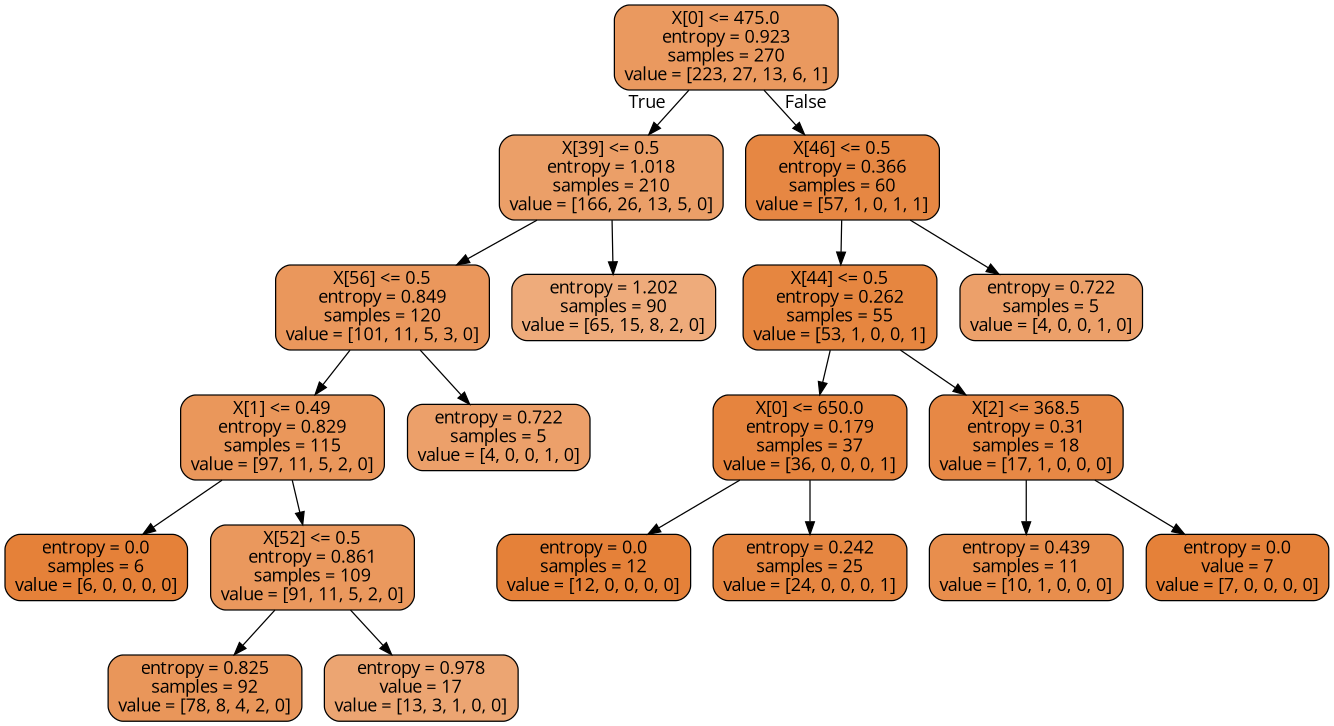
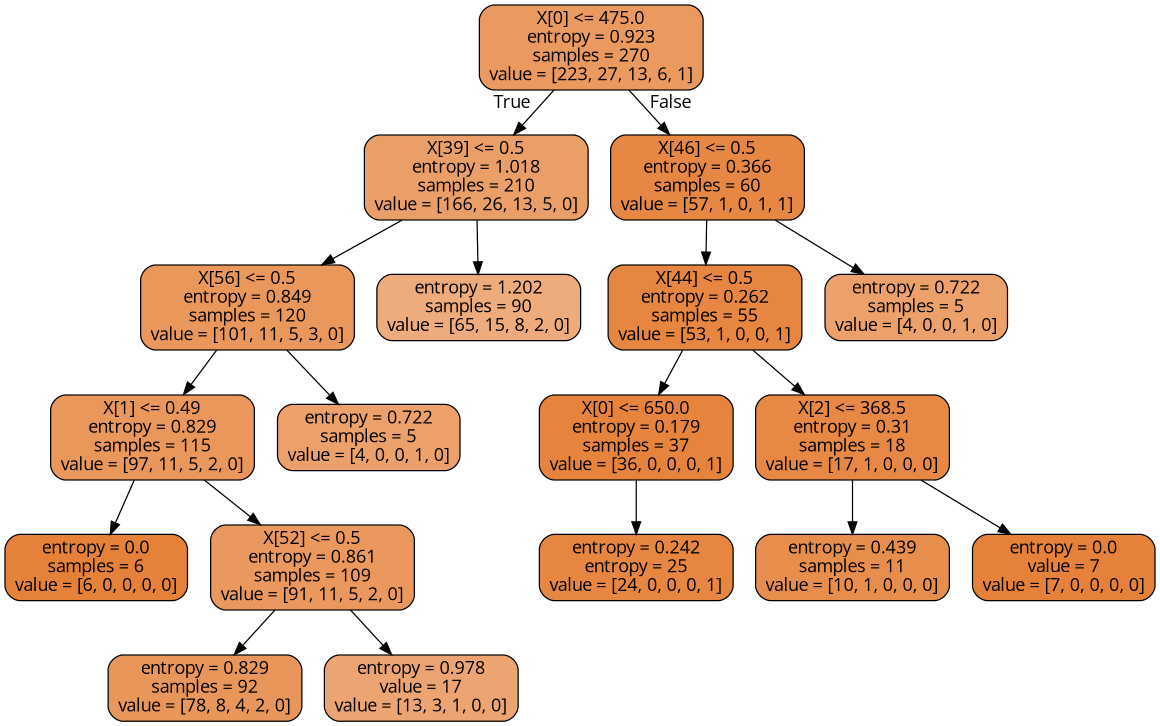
node "entropy = 0.0 samples = 12 value = [12, 0, 0, 0, 0]": removed
node "entropy = 0.242 samples = 25 value = [24, 0, 0, 0, 1]": label "entropy = 0.242 samples = 25 value = [24, 0, 0, 0, 1]" -> "entropy = 0.242 entropy = 25 value = [24, 0, 0, 0, 1]"
node "entropy = 0.825 samples = 92 value = [78, 8, 4, 2, 0]": label "entropy = 0.825 samples = 92 value = [78, 8, 4, 2, 0]" -> "entropy = 0.829 samples = 92 value = [78, 8, 4, 2, 0]"
